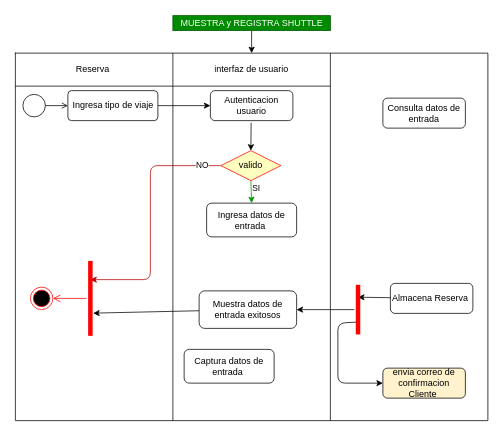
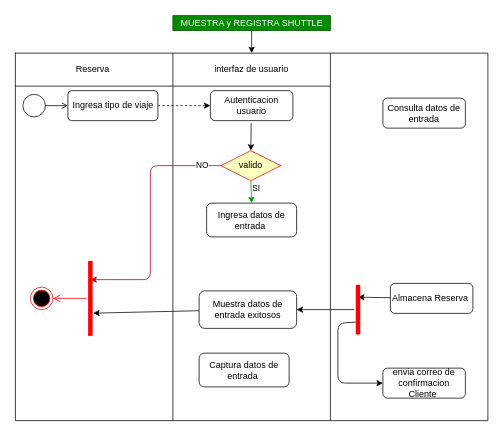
edge "Ingresa tipo de viaje" -> "Autenticacion usuario": style solid -> dashed
node "Captura datos de entrada": moved (229, 366) -> (244, 370)
node "envia correo de confirmacion Cliente": fillcolor #fff2cc -> #ffffff
